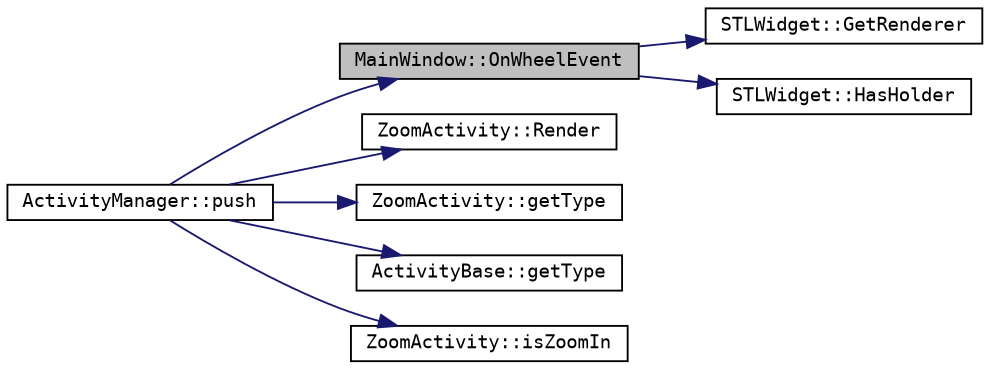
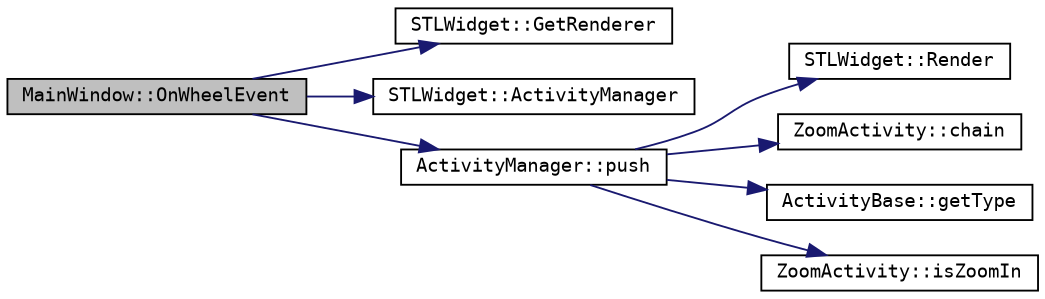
node "STLWidget::HasHolder": label "STLWidget::HasHolder" -> "STLWidget::ActivityManager"
edge "ActivityManager::push" -> "MainWindow::OnWheelEvent": reversed
node "ZoomActivity::Render": label "ZoomActivity::Render" -> "STLWidget::Render"
node "ZoomActivity::getType": label "ZoomActivity::getType" -> "ZoomActivity::chain"
